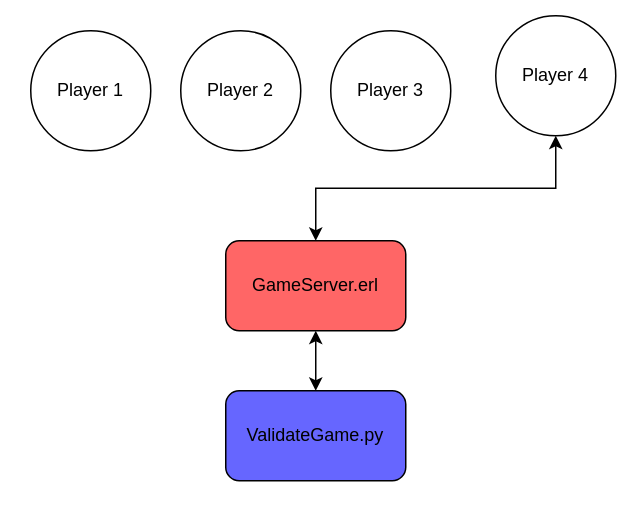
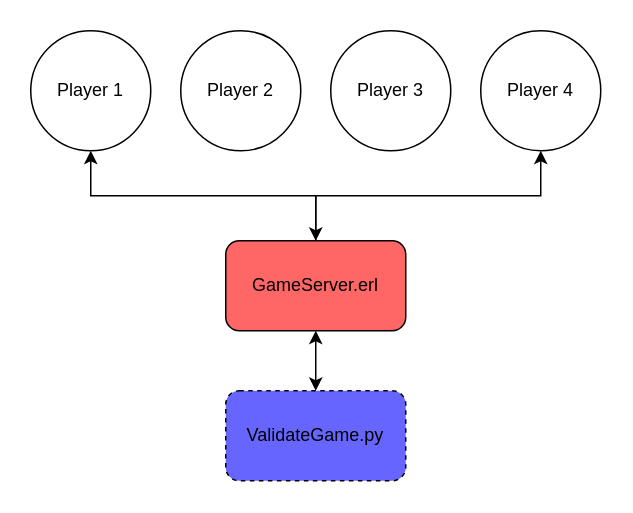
node "Player 4": moved (556, 76) -> (541, 91)
edge "GameServer.erl" -> "Player 1": added
node "ValidateGame.py": style solid -> dashed
